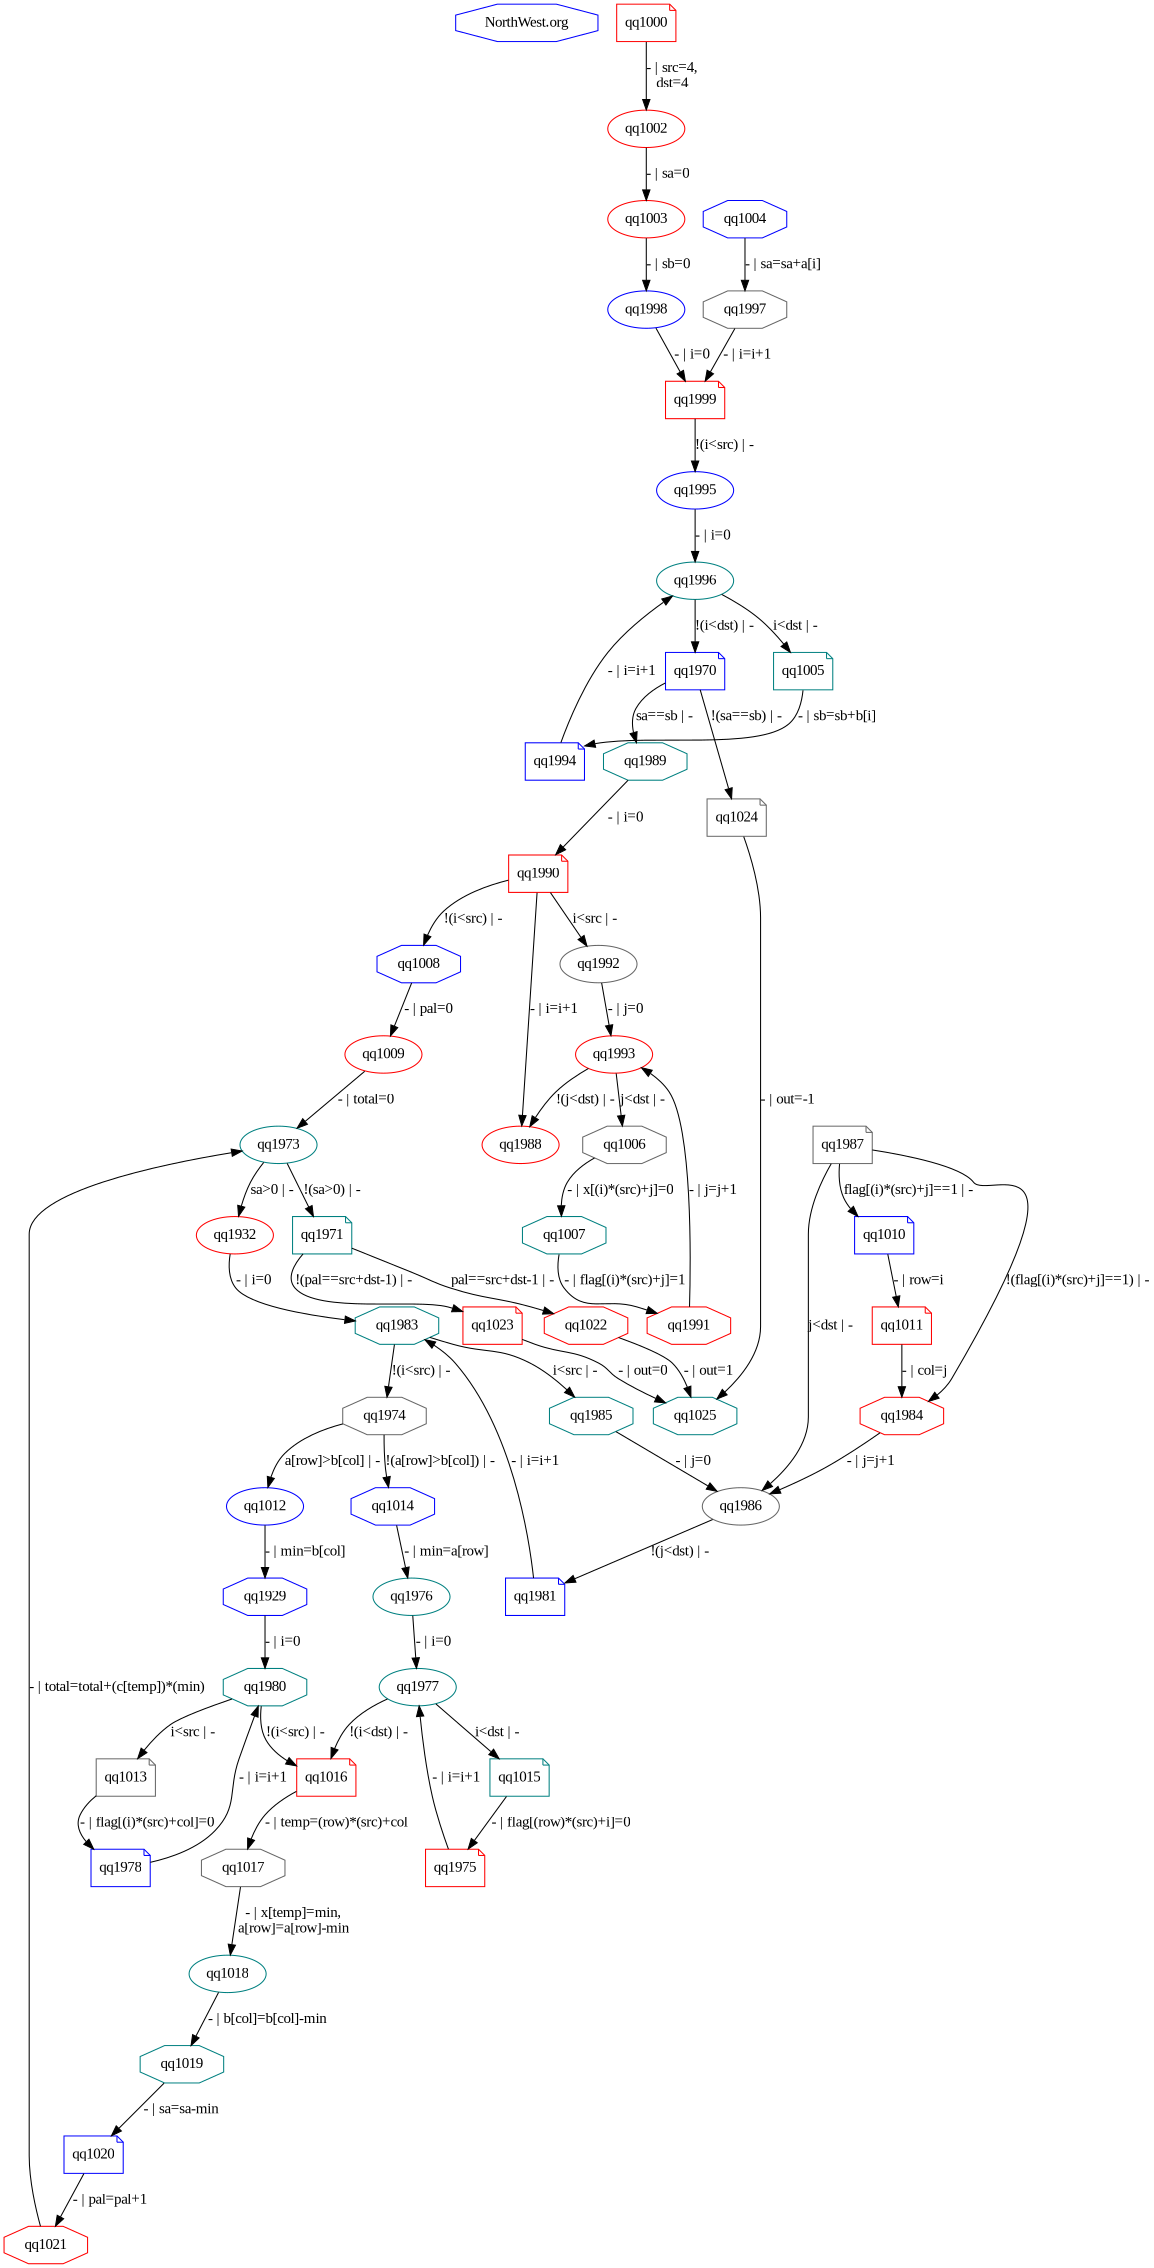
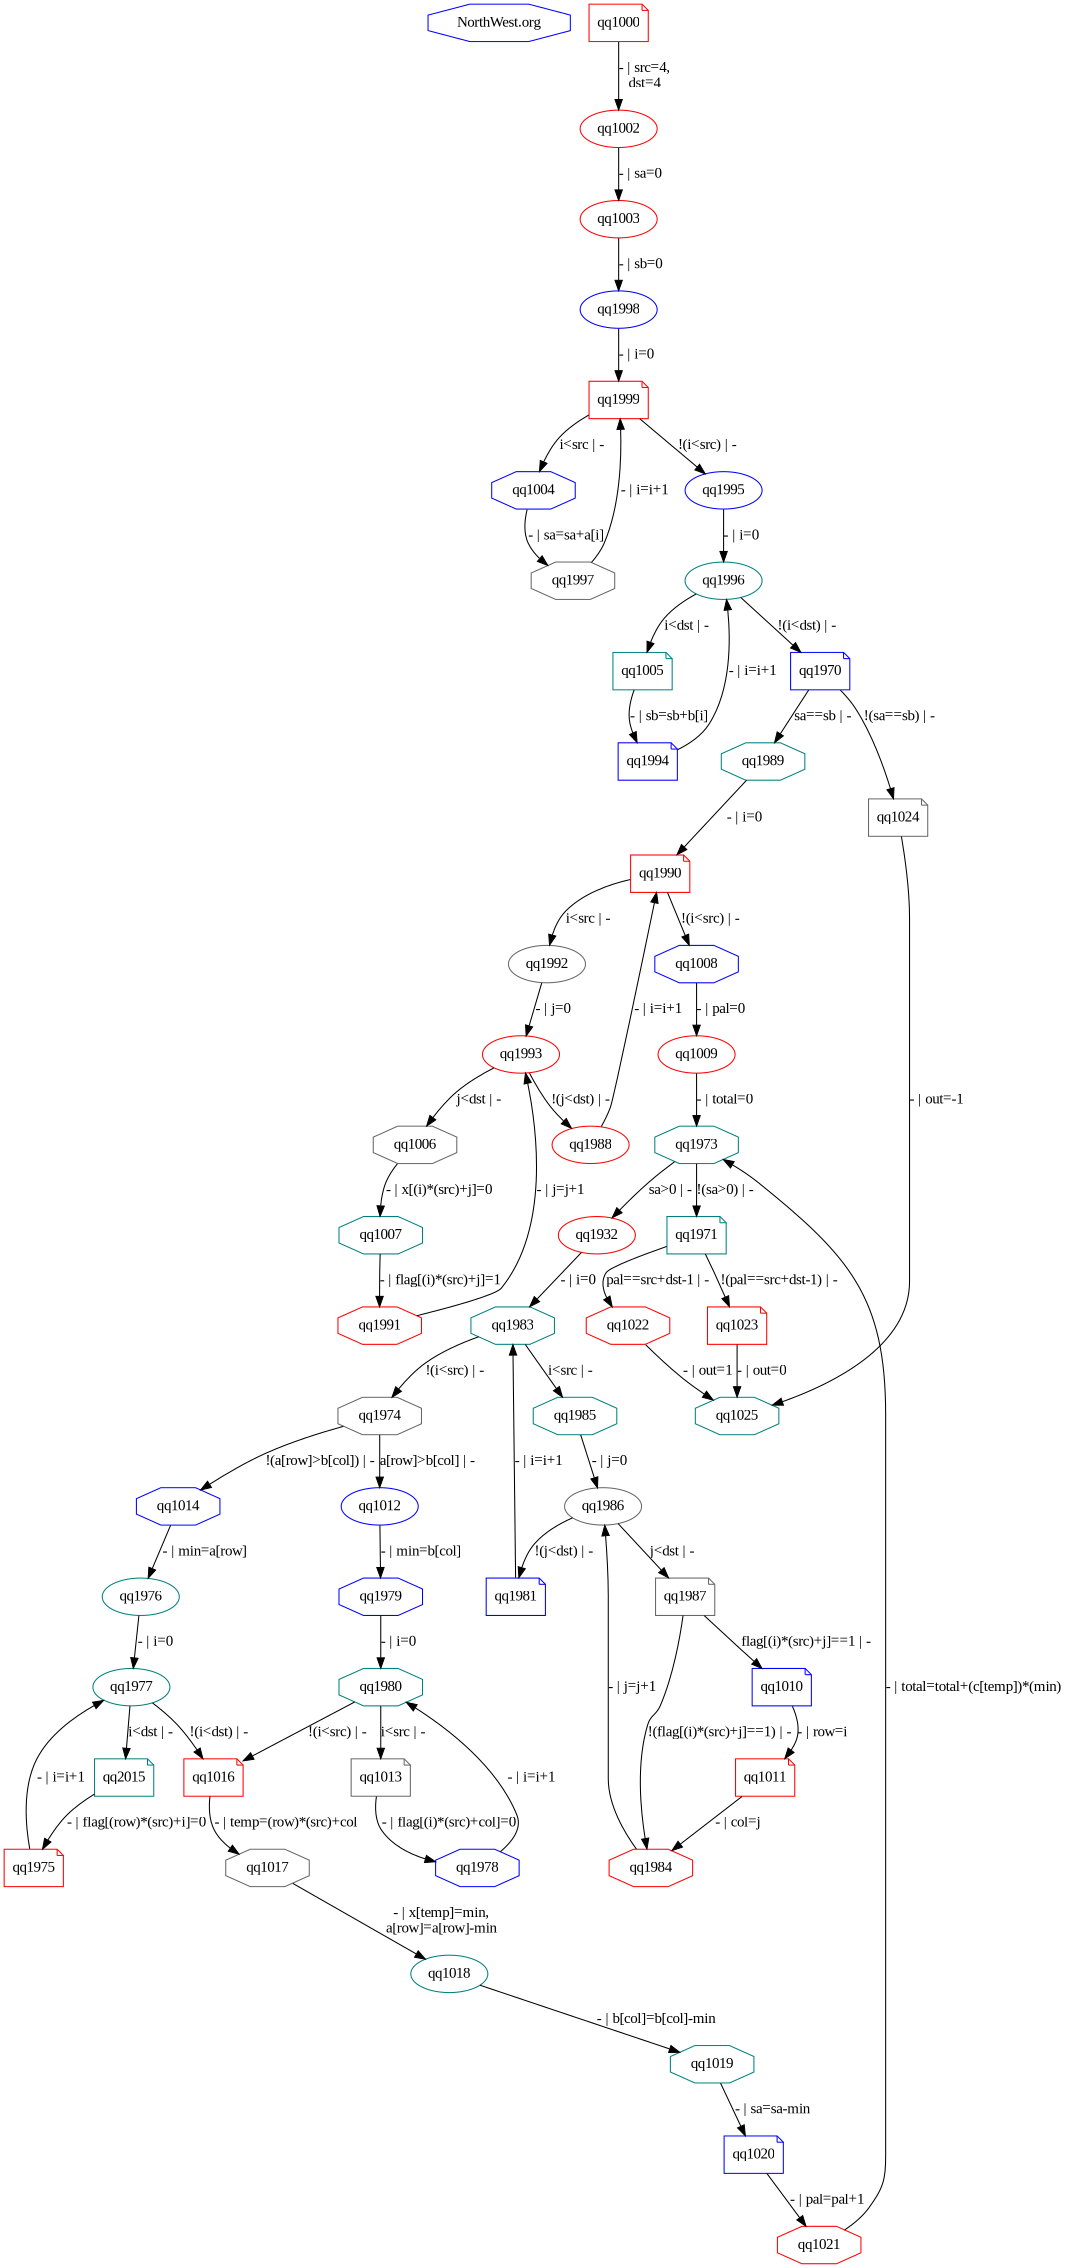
edge "qq1999" -> "qq1004": added, label "i<src | -"
edge "qq1990" -> "qq1988": reversed
node "qq1973": shape ellipse -> octagon
edge "qq1987" -> "qq1986": reversed
node "qq1929": label "qq1929" -> "qq1979"
node "qq1015": label "qq1015" -> "qq2015"
node "qq1978": shape note -> octagon
